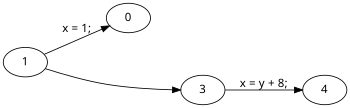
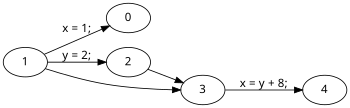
node "2": added
